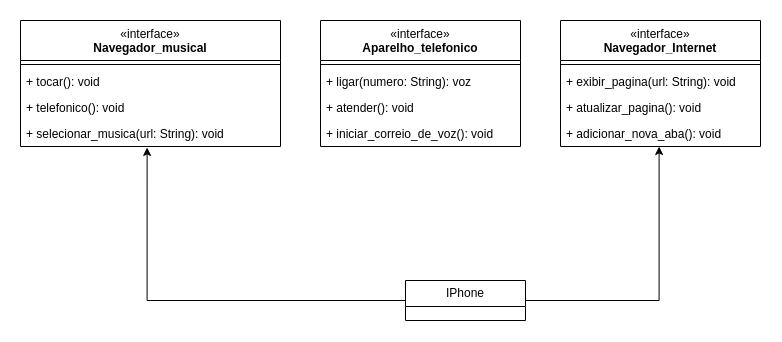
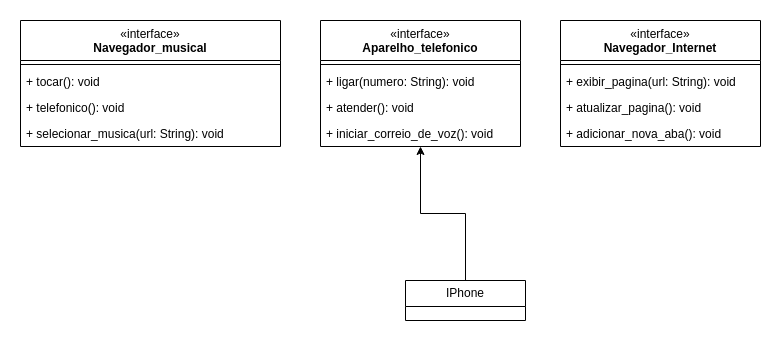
node "+ ligar(numero: String): voz": label "+ ligar(numero: String): voz" -> "+ ligar(numero: String): void"
edge "IPhone" -> "«interface» Aparelho_telefonico": added
edge "IPhone" -> "+ adicionar_nova_aba(): void": removed
edge "IPhone" -> "+ selecionar_musica(url: String): void": removed
